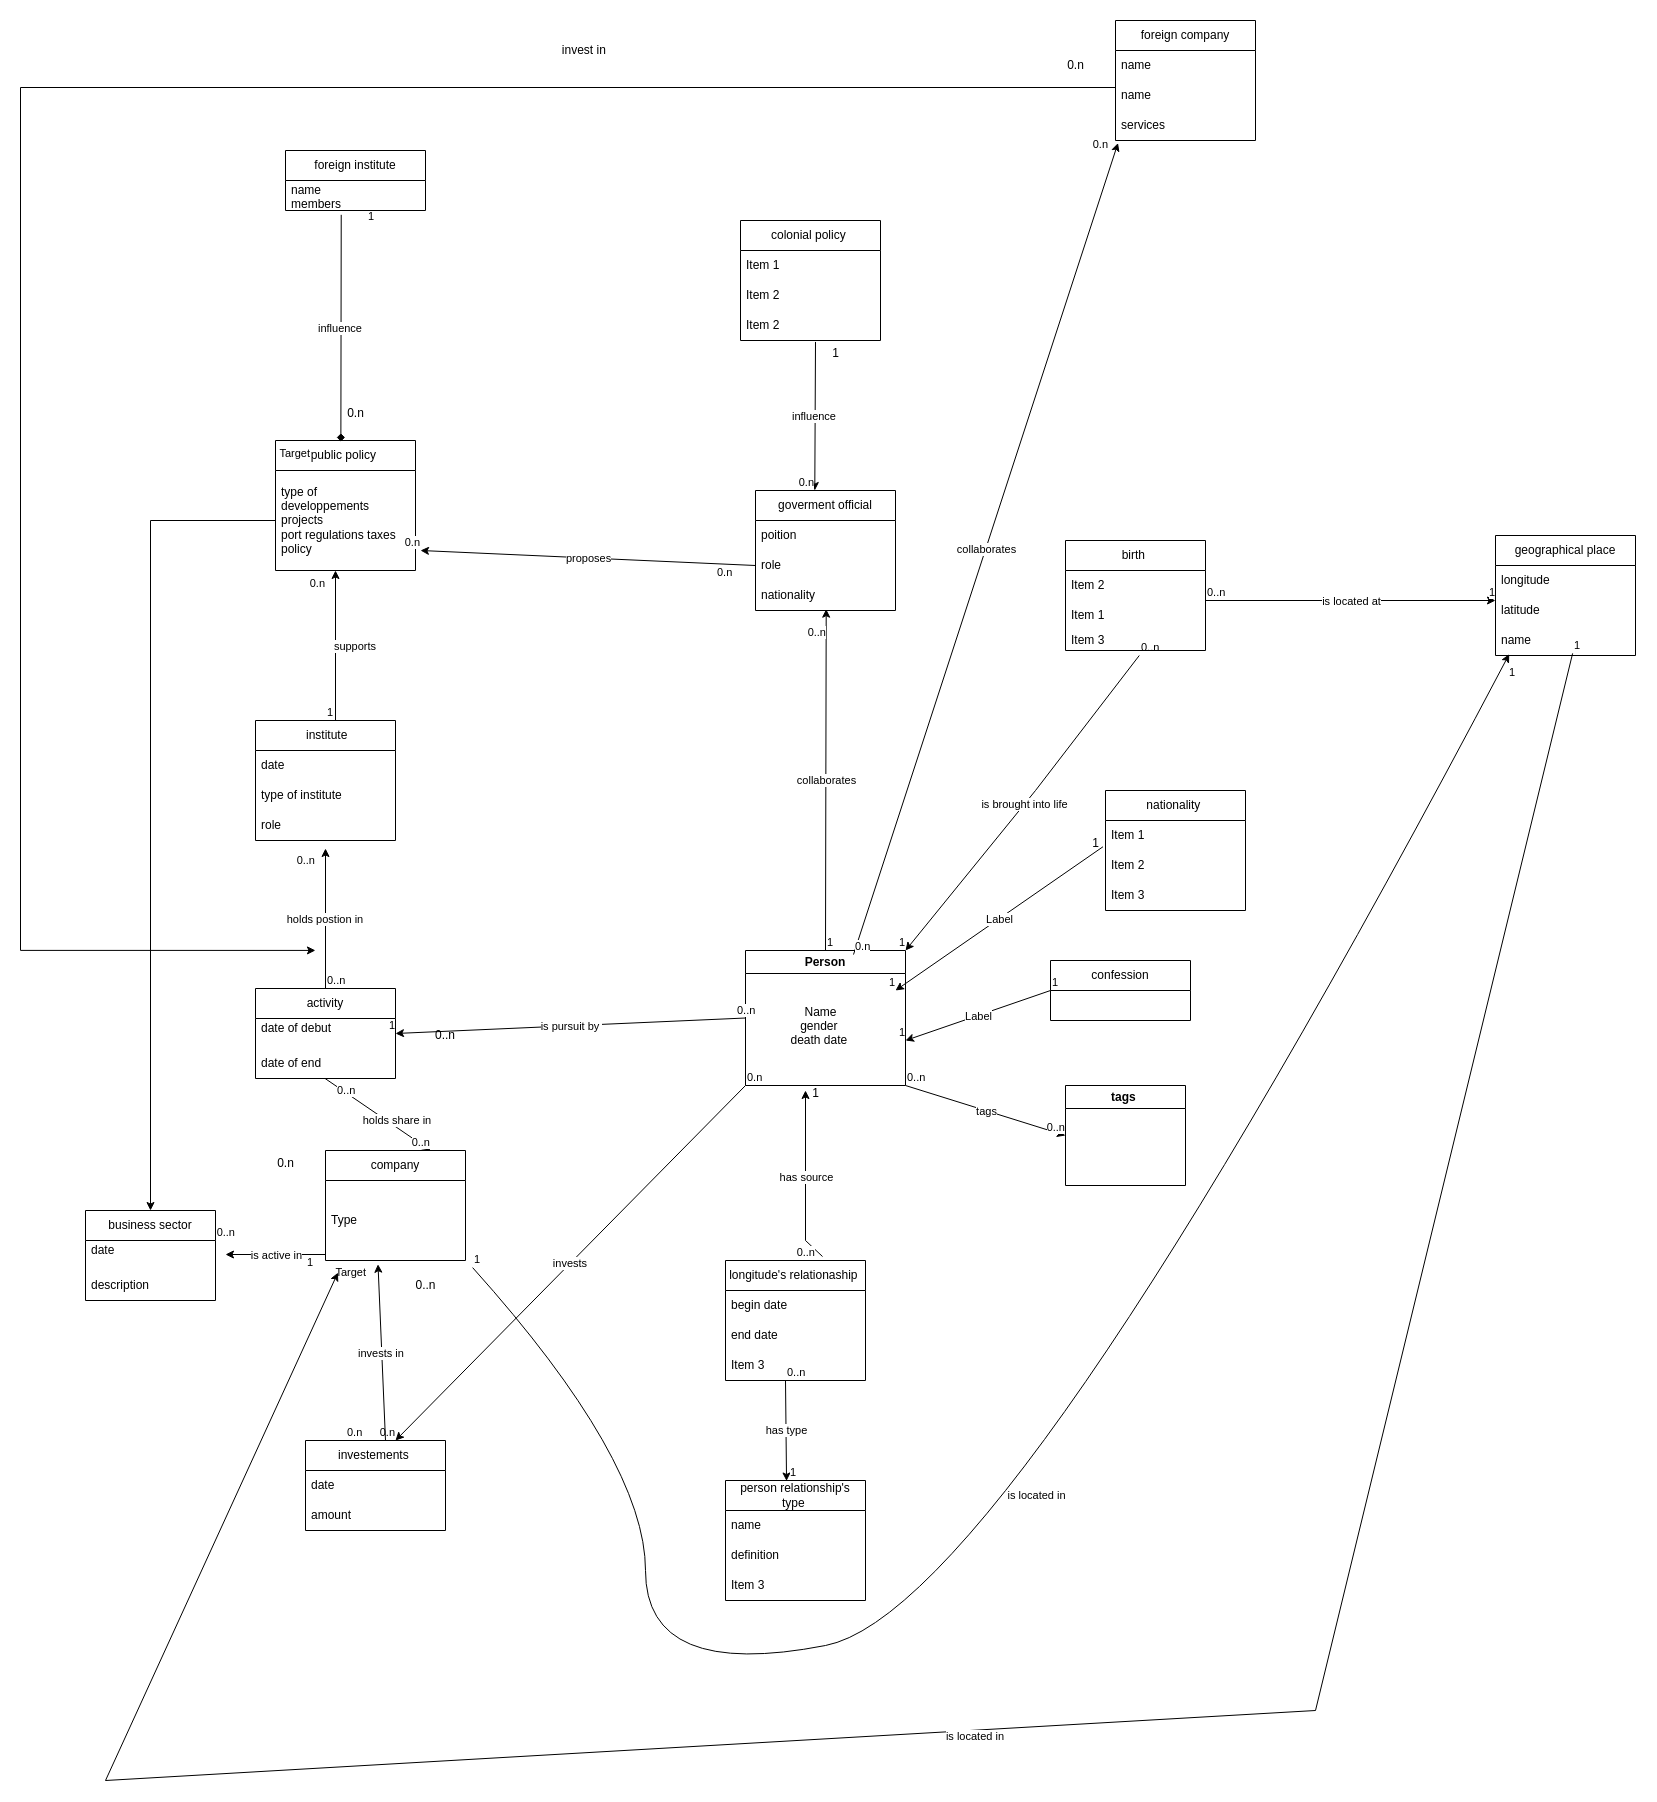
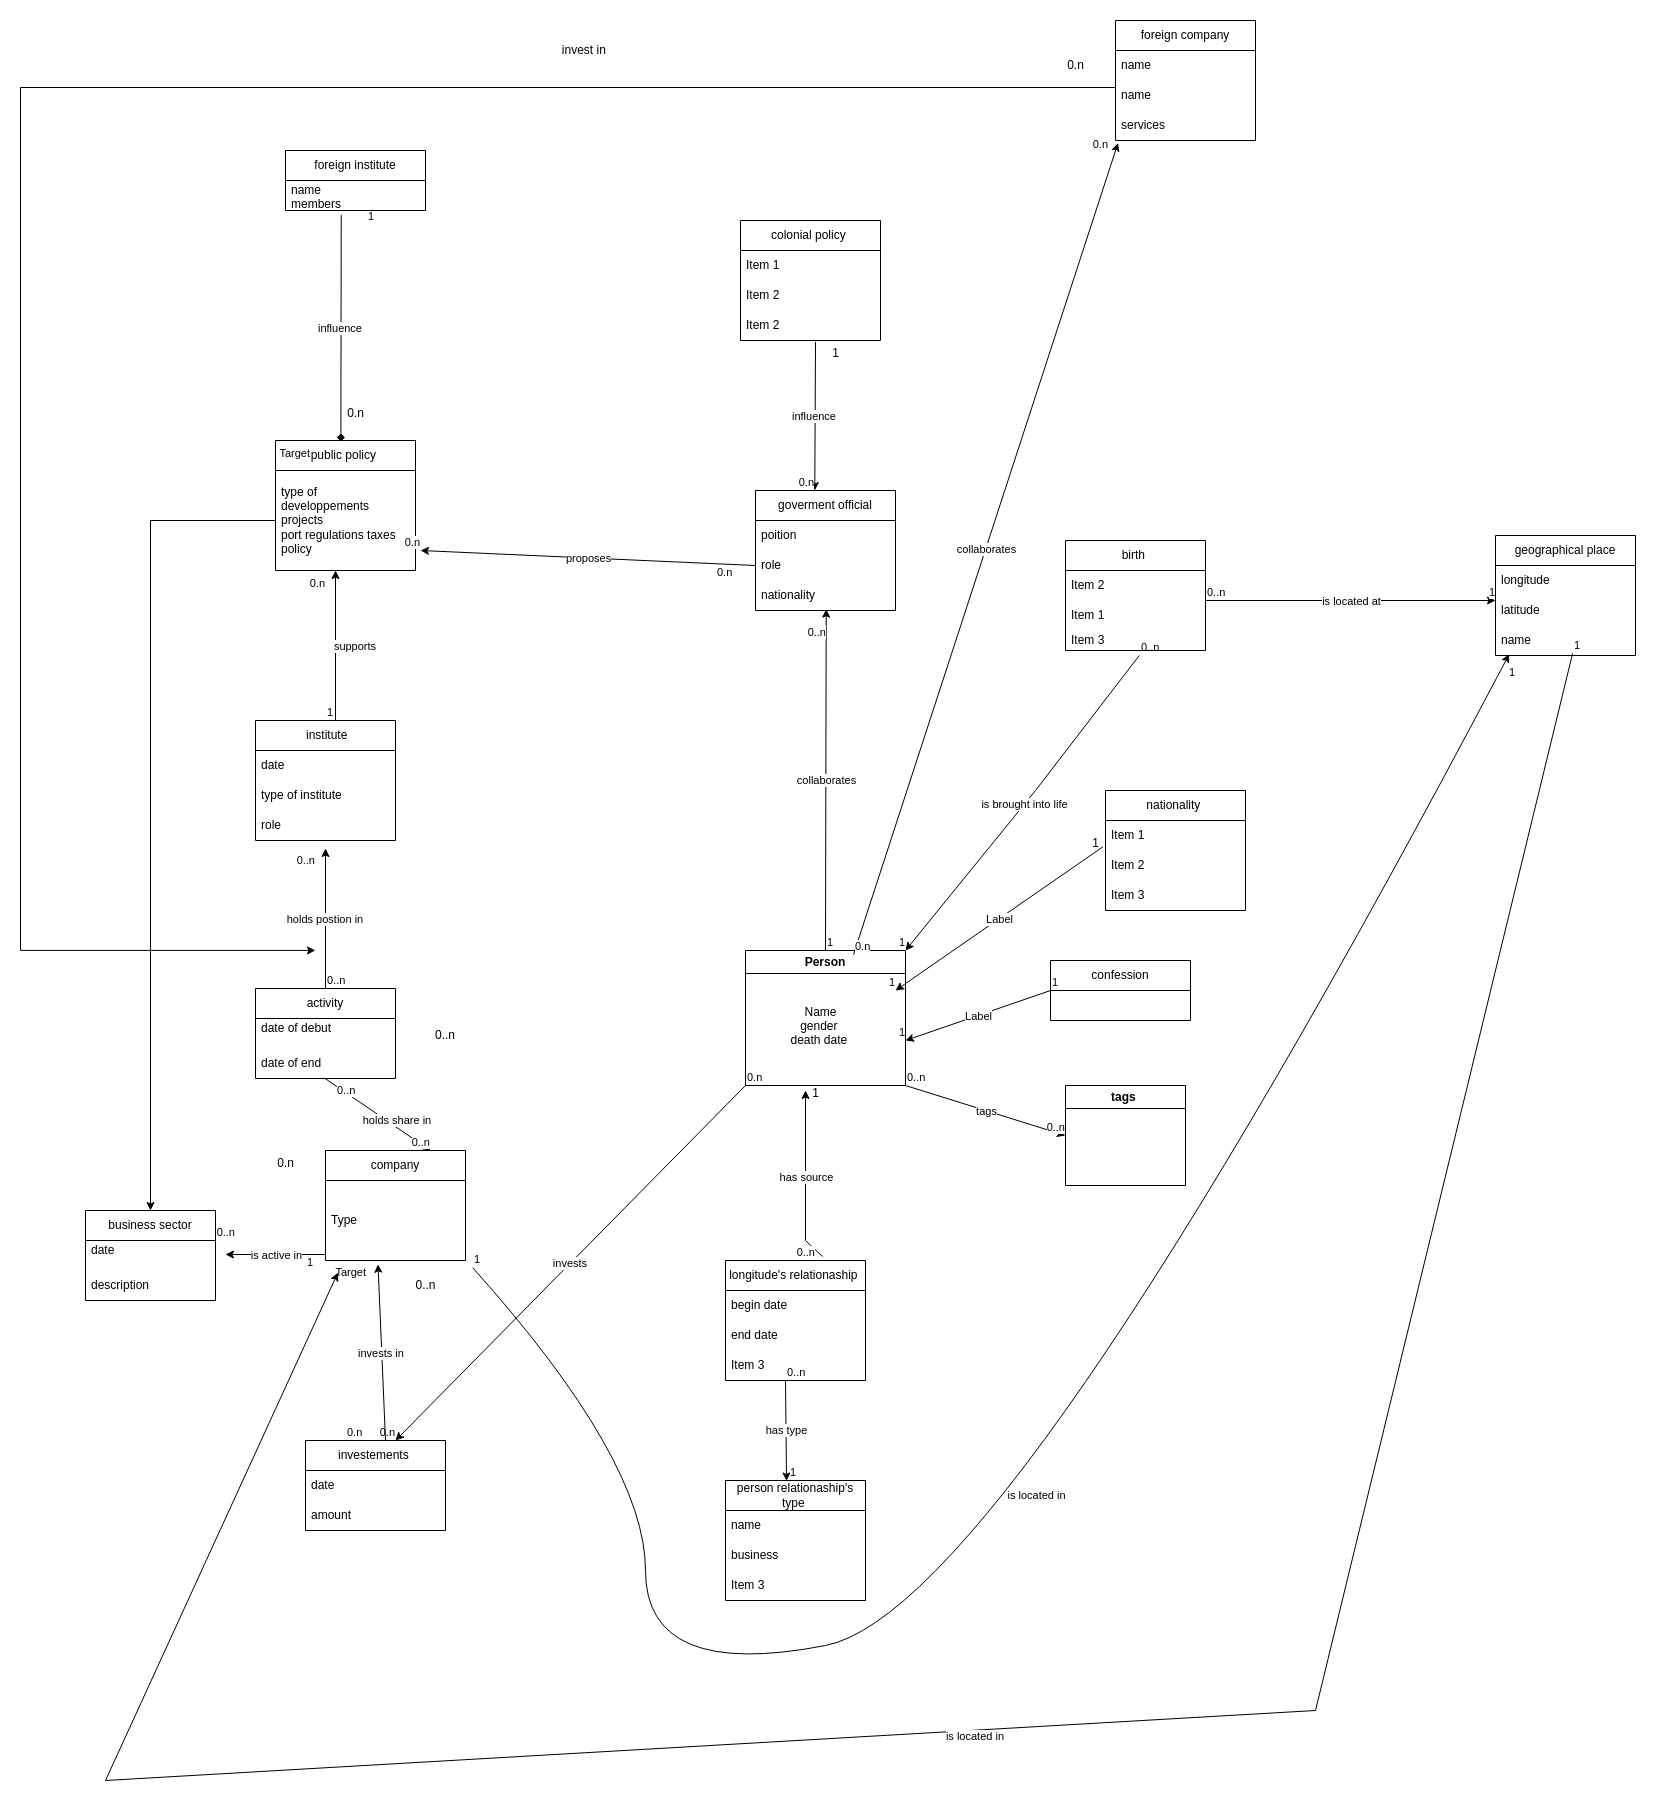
edge "Person" -> "date of debut": removed, labels "0..n", "is pursuit by", "1"
node "person relationship's type": label "person relationship's type" -> "person relationaship's type"
node "definition": label "definition" -> "business"
